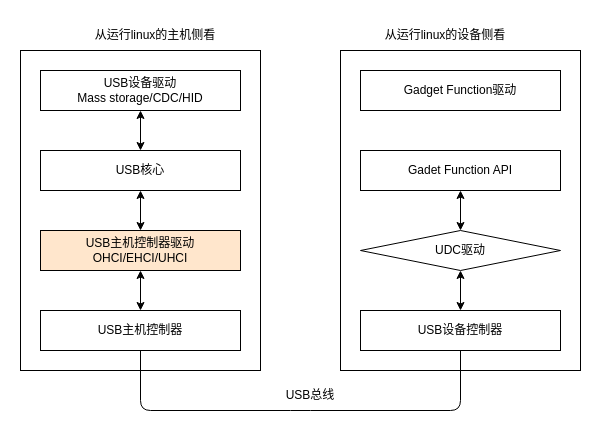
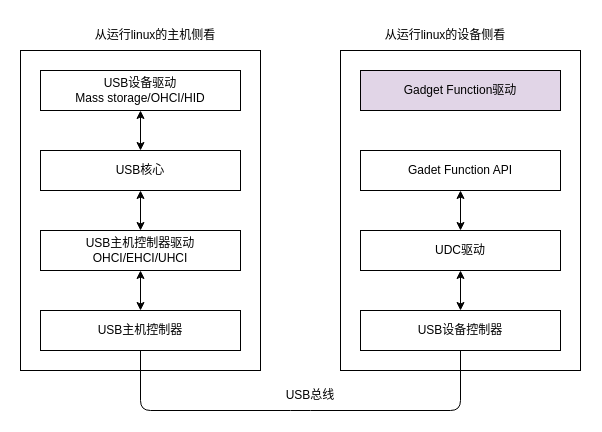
node "USB设备驱动 Mass storage/CDC/HID": label "USB设备驱动 Mass storage/CDC/HID" -> "USB设备驱动 Mass storage/OHCI/HID"
node "Gadget Function驱动": fillcolor #ffffff -> #e1d5e7
node "USB主机控制器驱动 OHCI/EHCI/UHCI": fillcolor #ffe6cc -> #ffffff
node "UDC驱动": shape diamond -> rectangle
